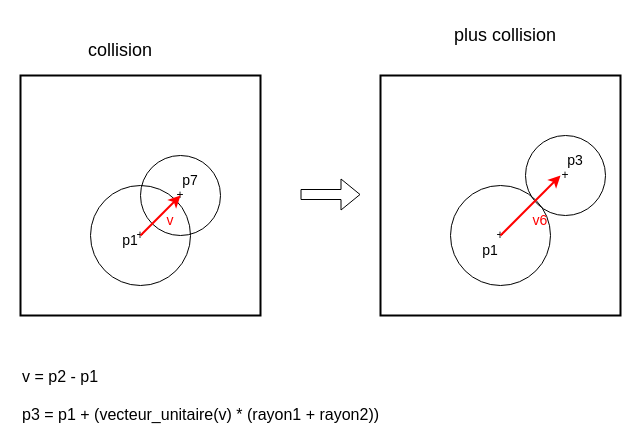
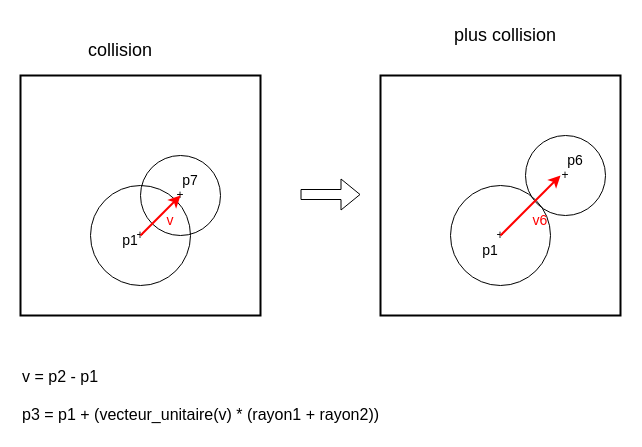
node "p3": label "p3" -> "p6"
